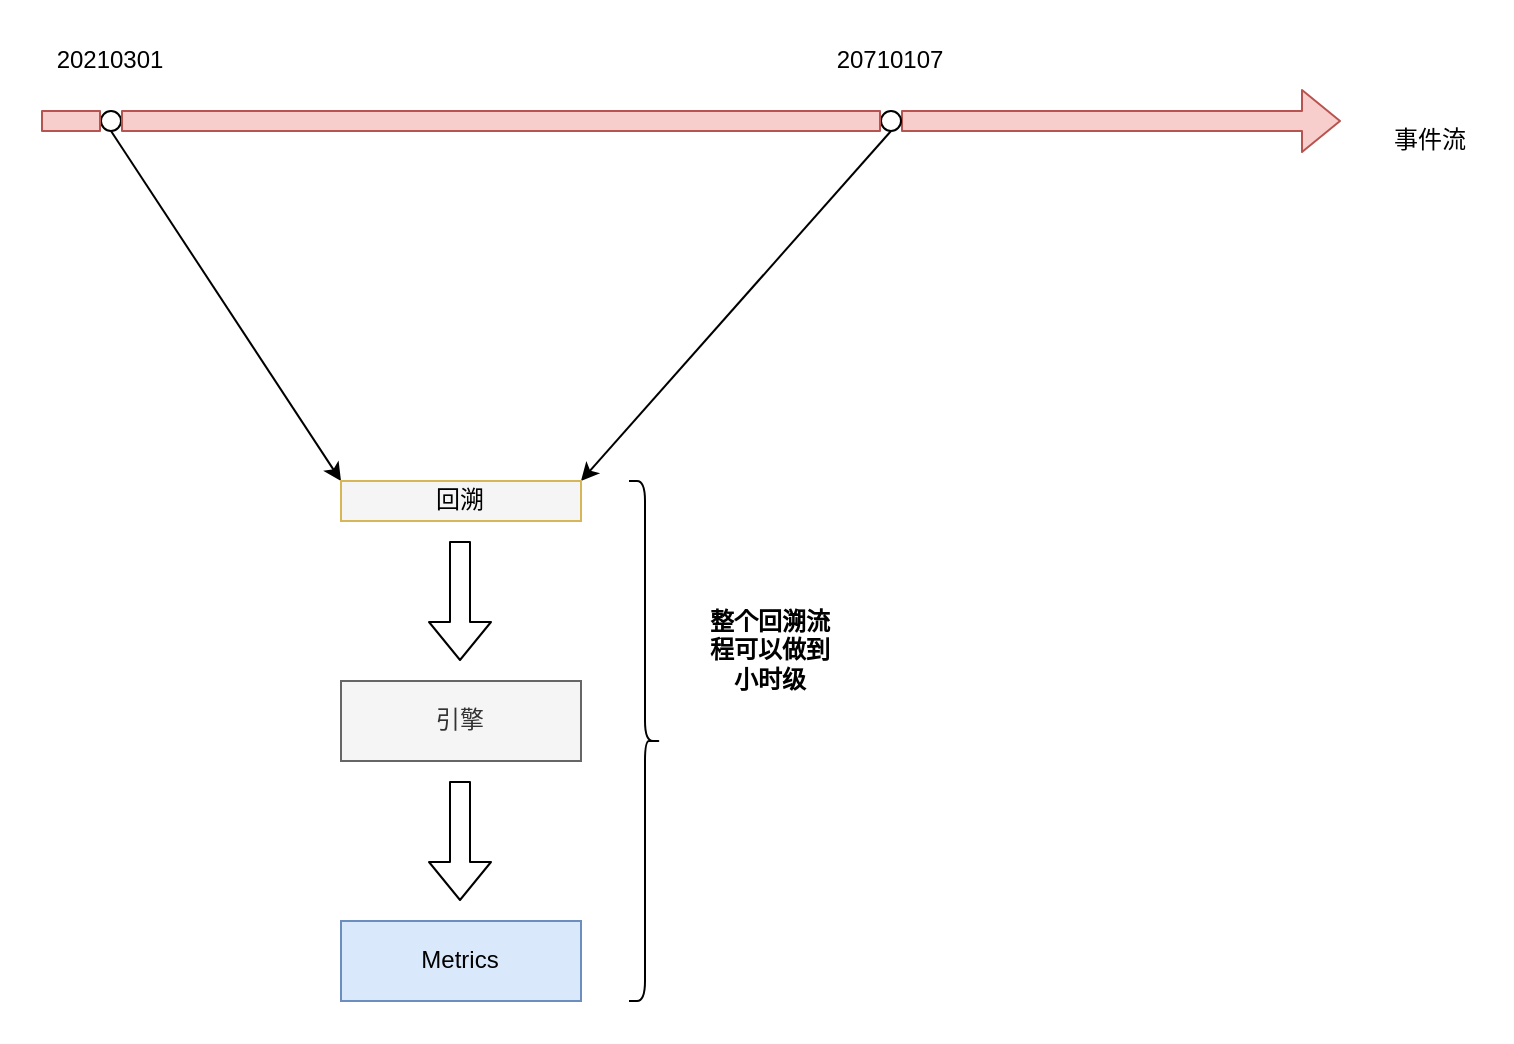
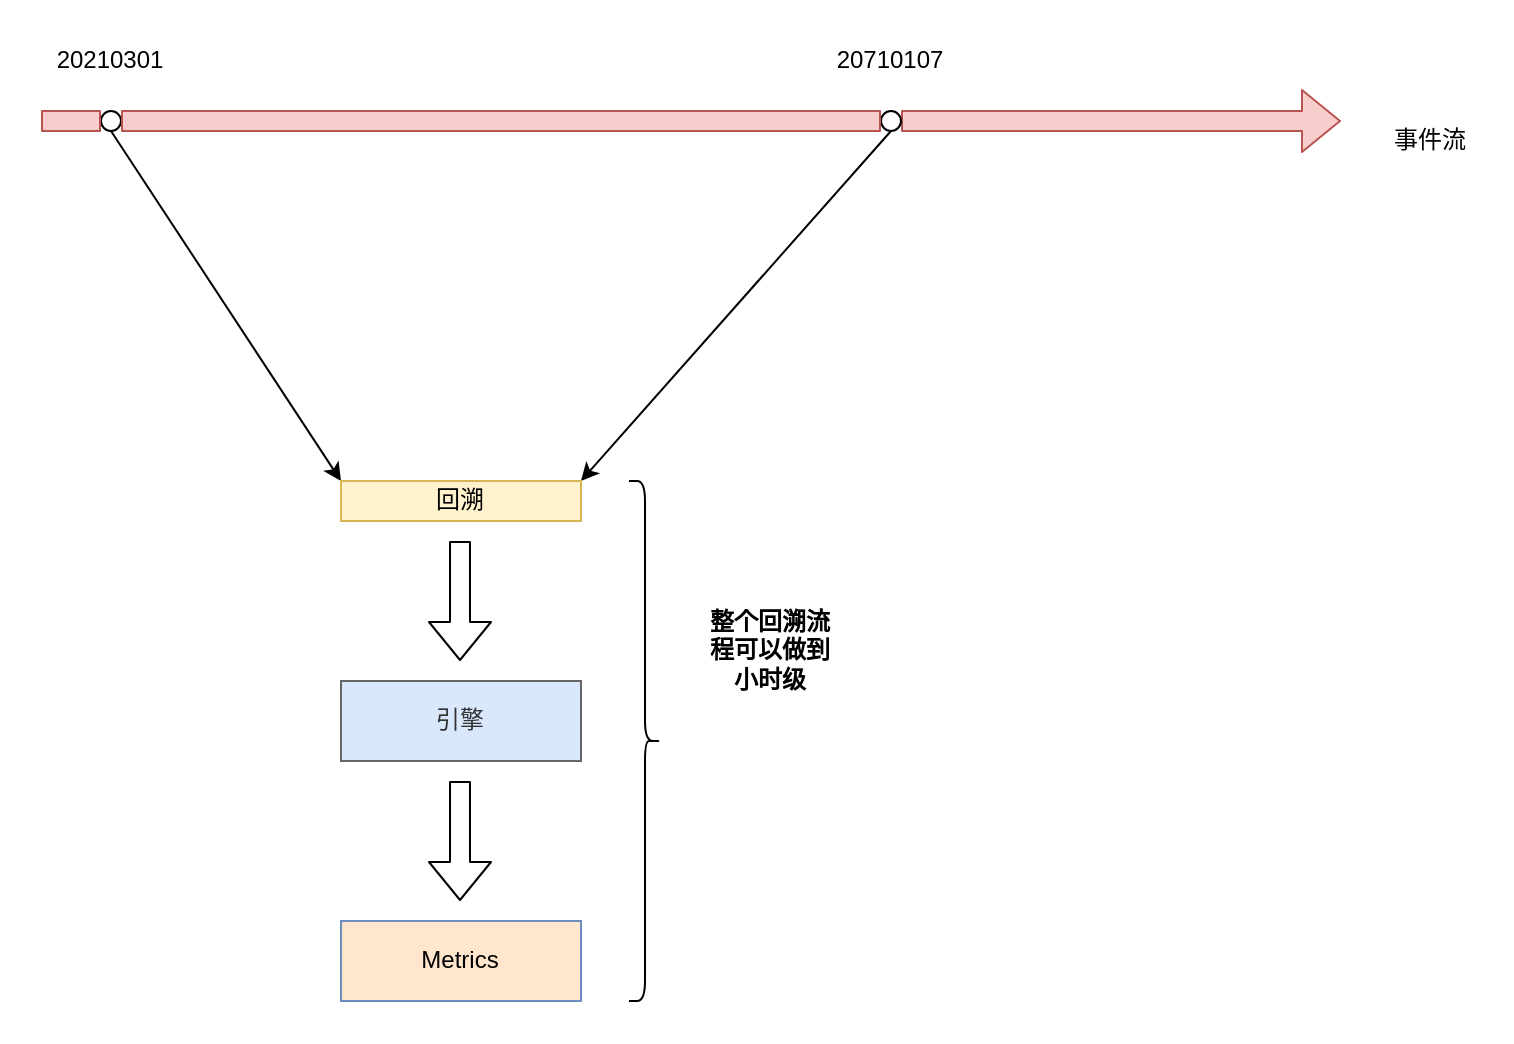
node "回溯": fillcolor #f5f5f5 -> #fff2cc
node "引擎": fillcolor #f5f5f5 -> #dae8fc
node "Metrics": fillcolor #dae8fc -> #ffe6cc
